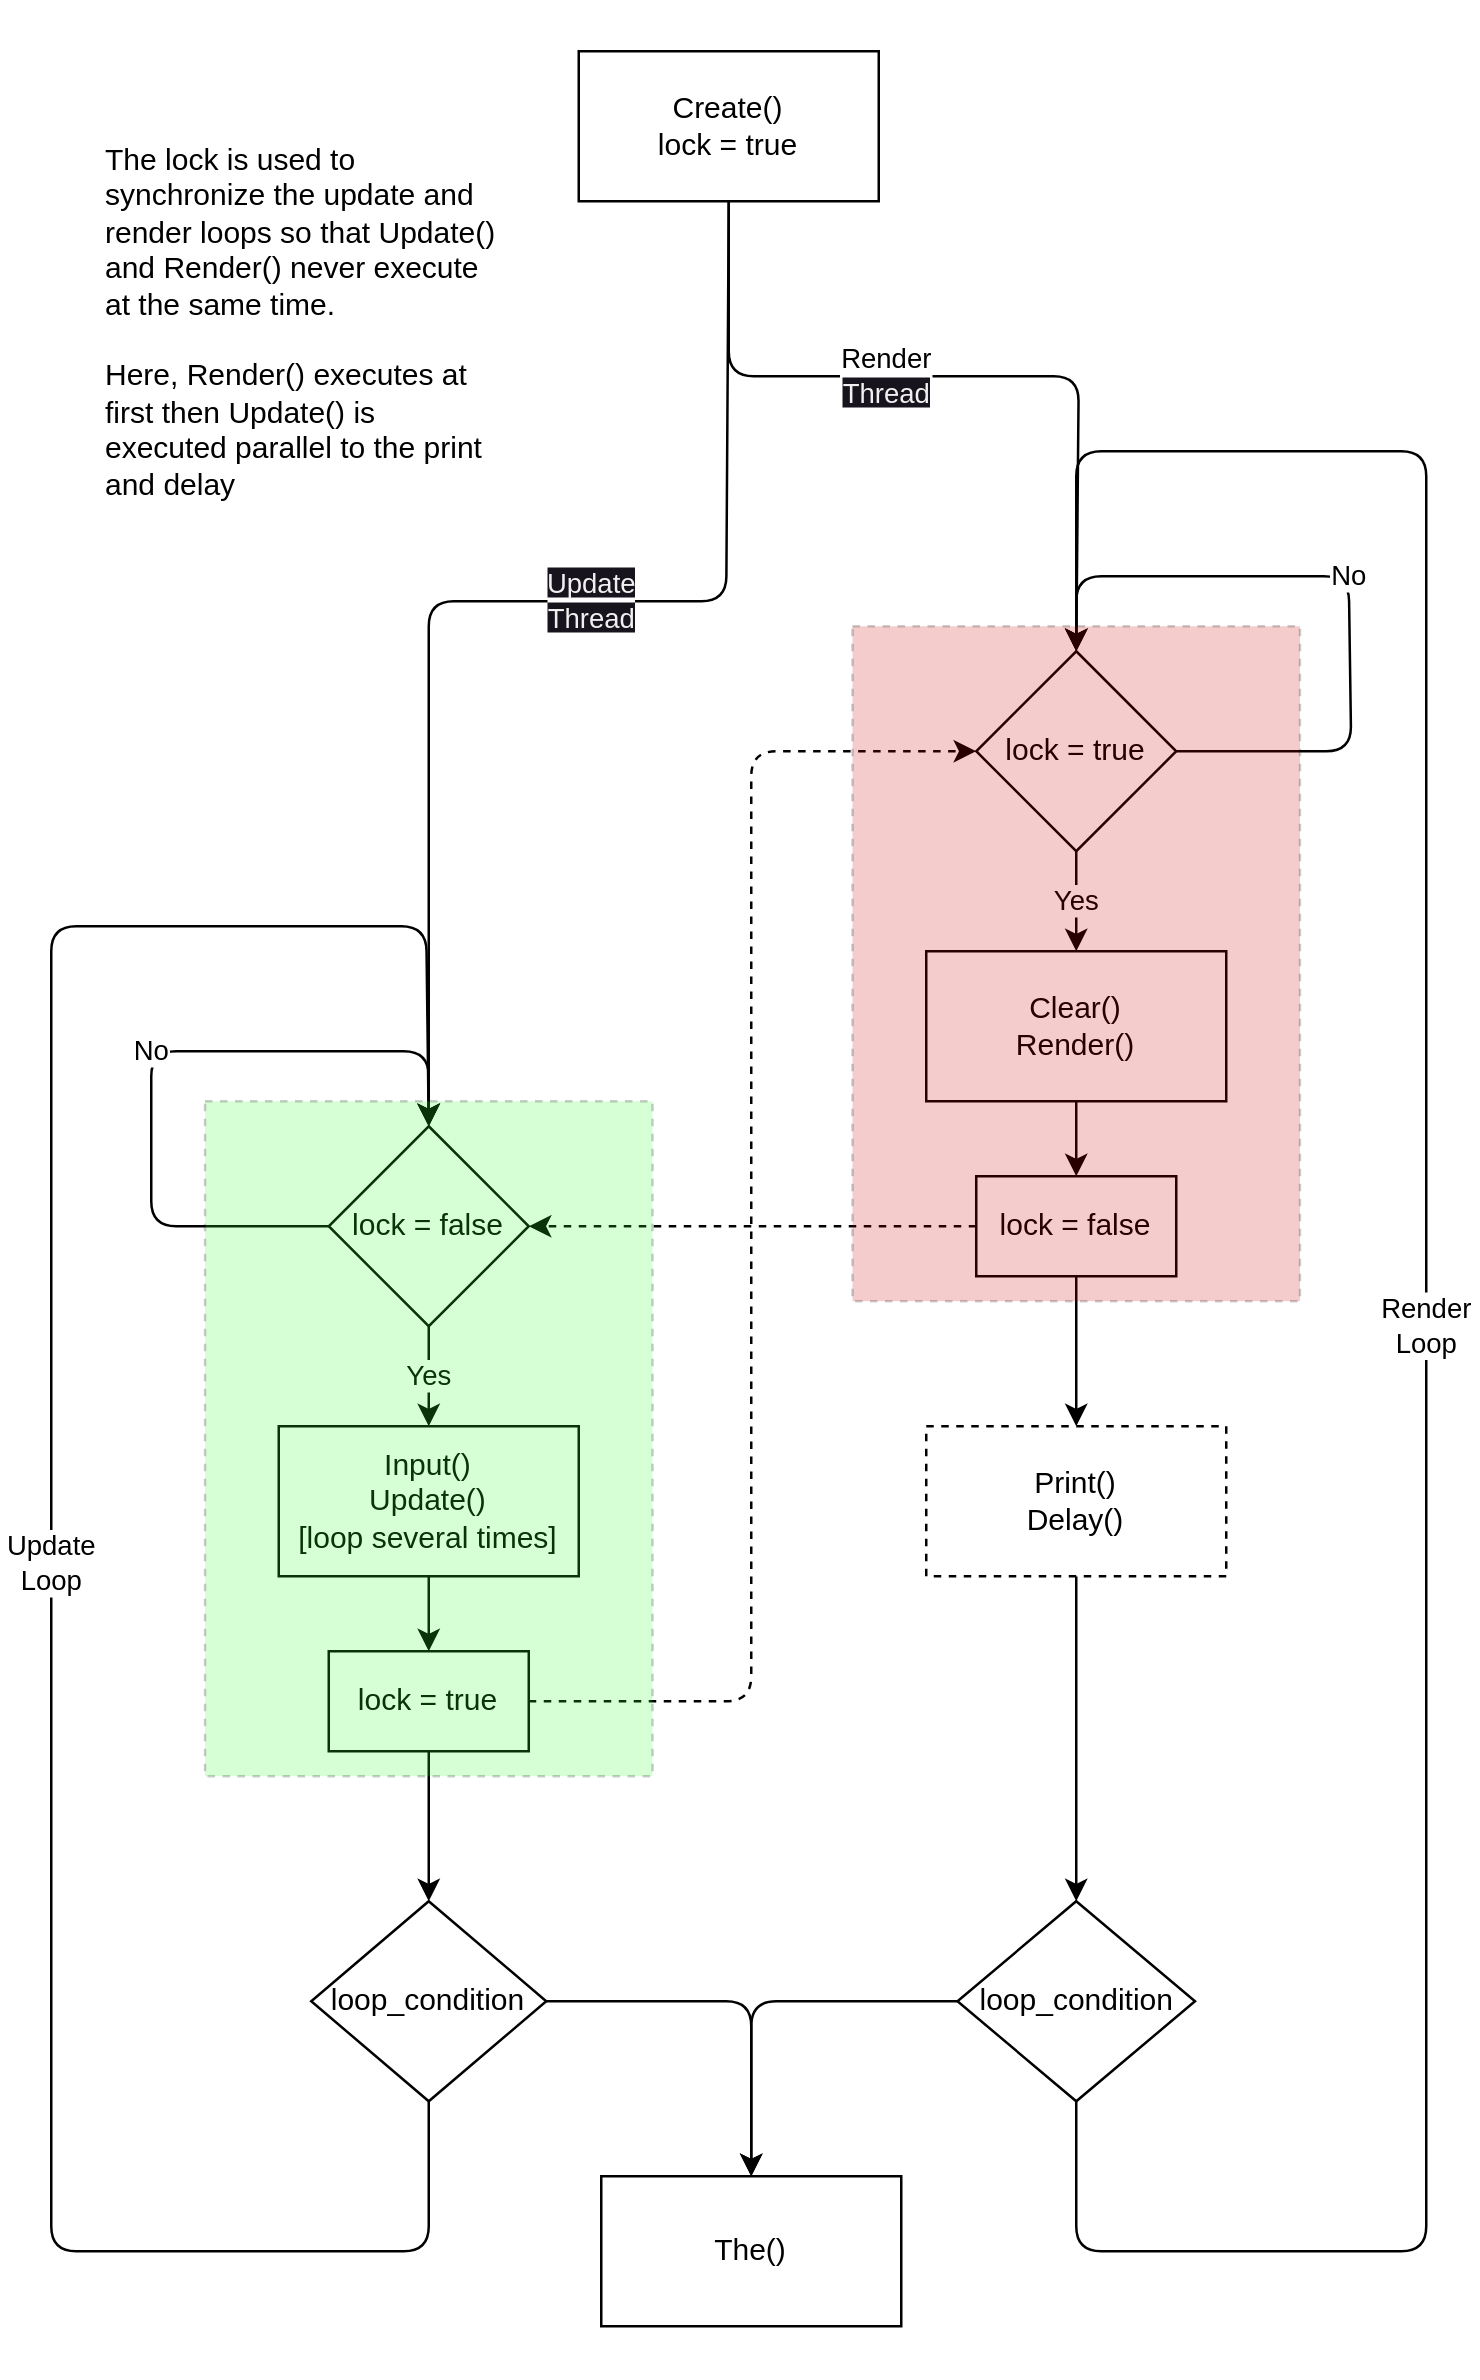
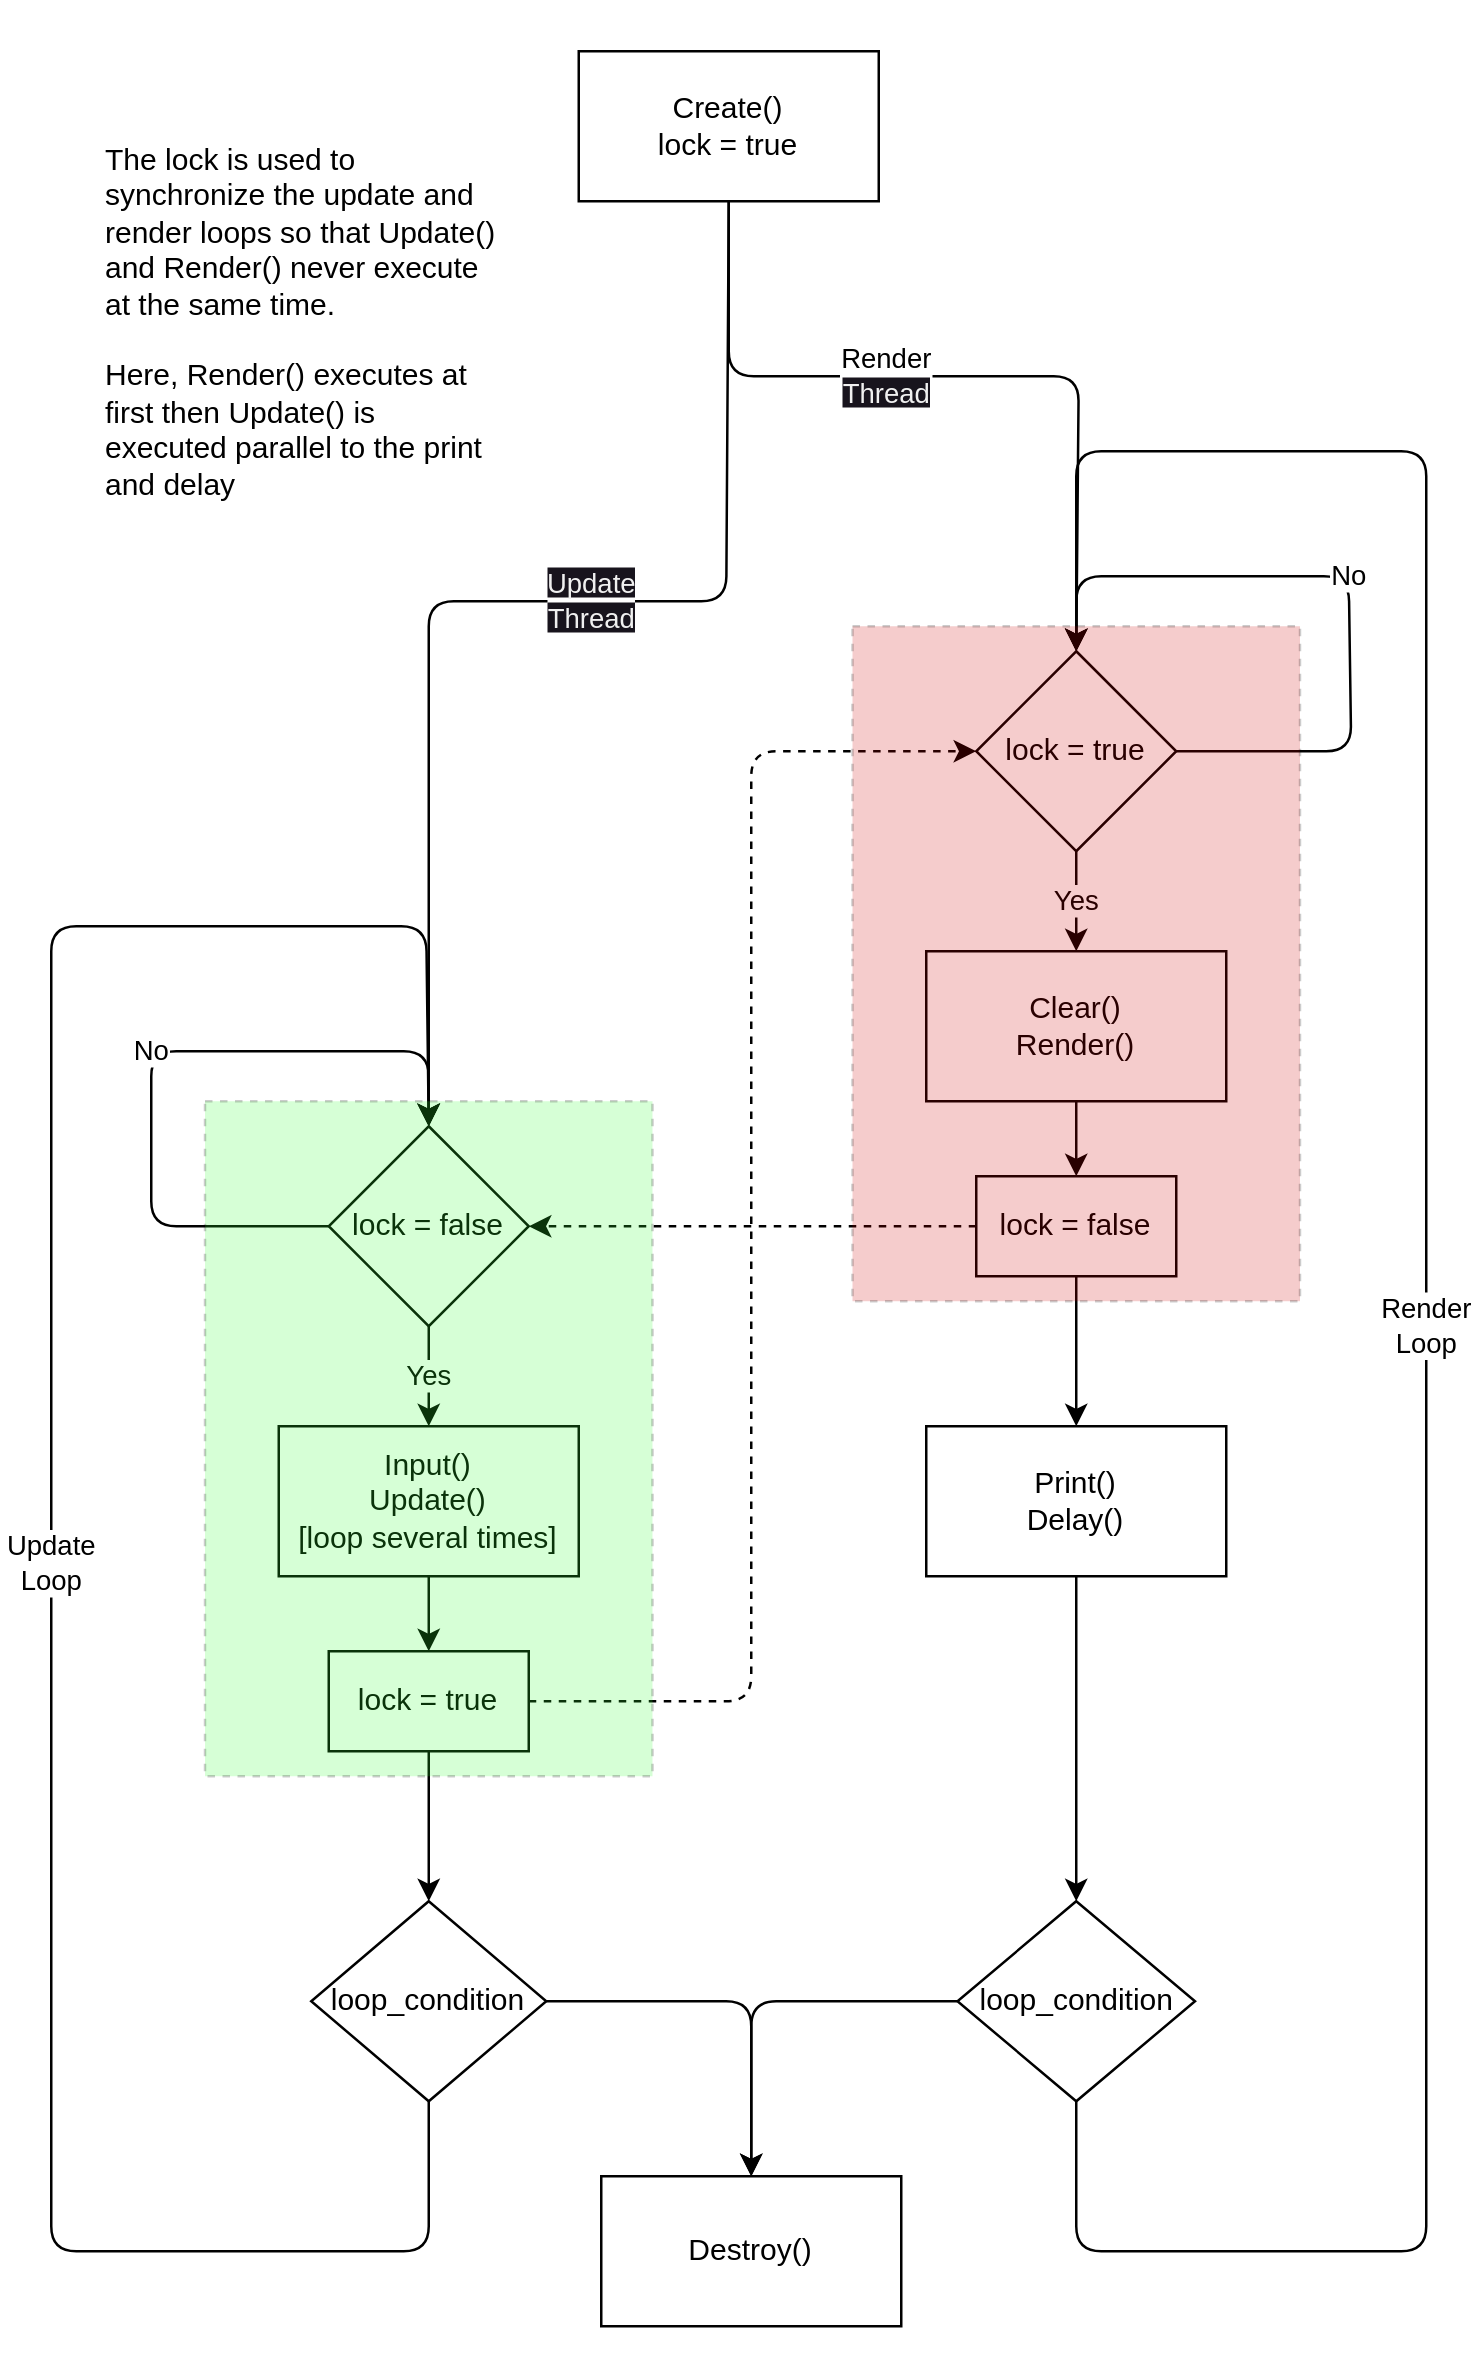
node "Print() Delay()": style dashed -> solid
node "The()": label "The()" -> "Destroy()"
